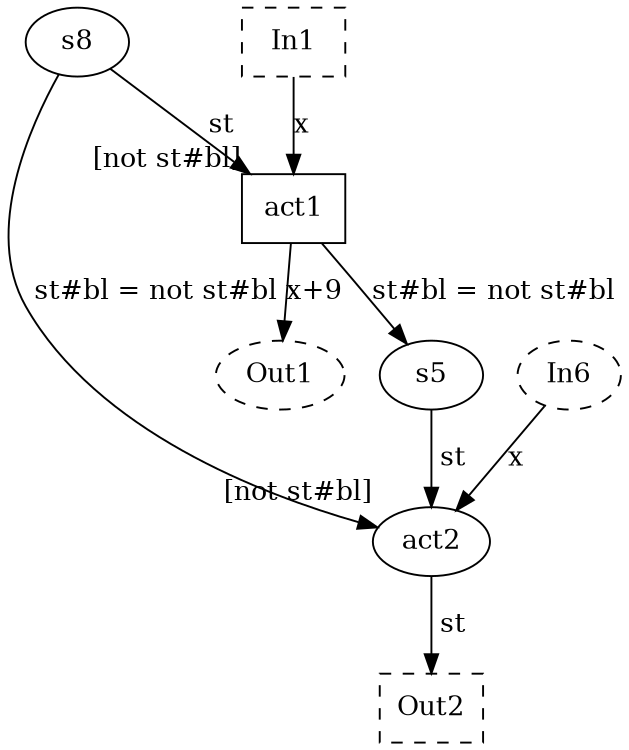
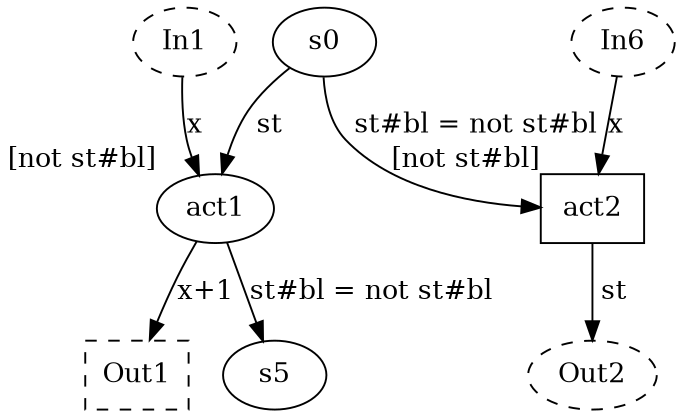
node "s8": label "s8" -> "s0"
node "In1": shape box -> ellipse
node "act1 [not st#bl]": shape box -> ellipse
edge "act1 [not st#bl]" -> "Out1": label "x+9" -> "x+1"
node "Out1": shape ellipse -> box
edge "s5" -> "act2 [not st#bl]": removed, label "st"
node "act2 [not st#bl]": shape ellipse -> box
node "Out2": shape box -> ellipse
